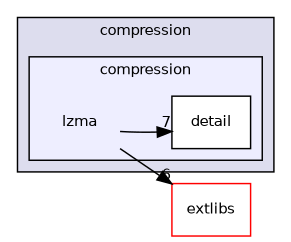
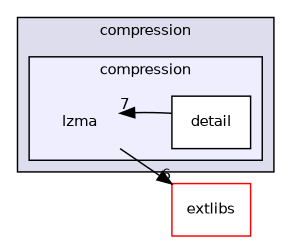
edge "lzma" -> "detail": reversed
